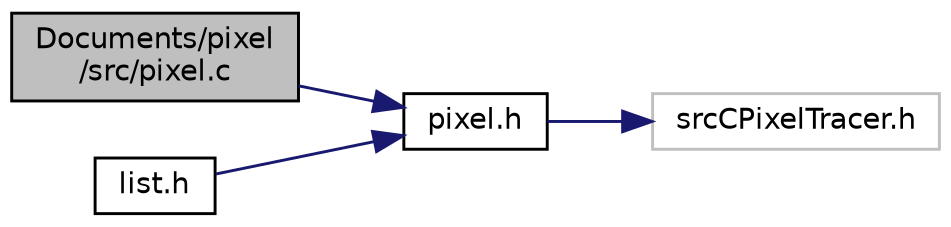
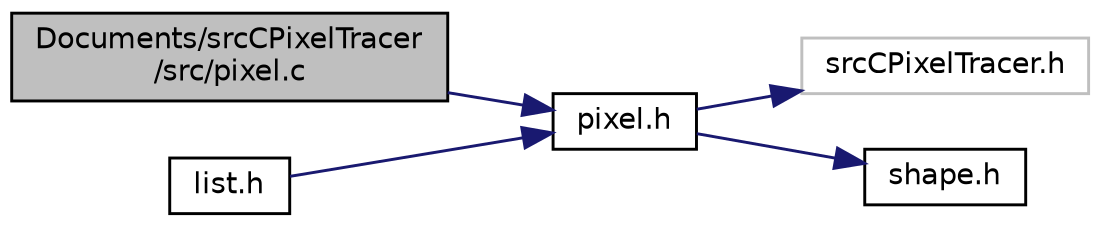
node "Documents/pixel /src/pixel.c": label "Documents/pixel /src/pixel.c" -> "Documents/srcCPixelTracer /src/pixel.c"
node "shape.h": added
